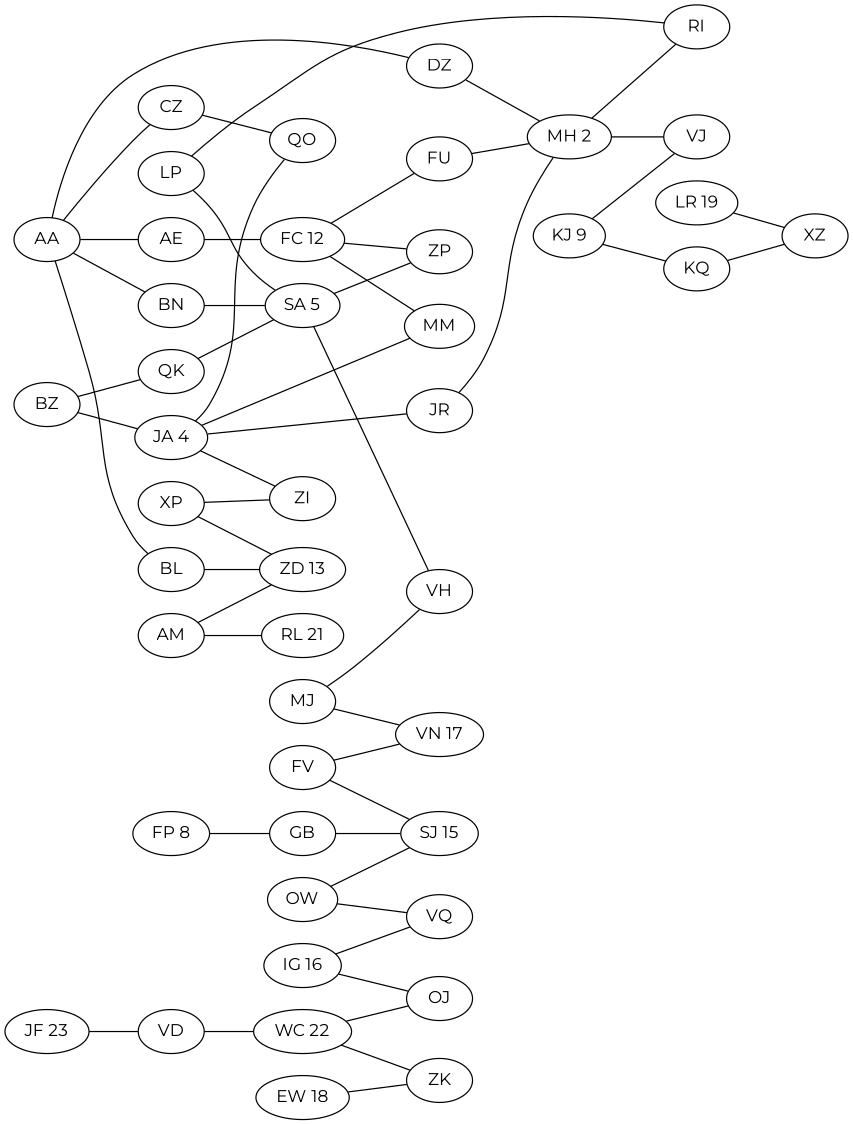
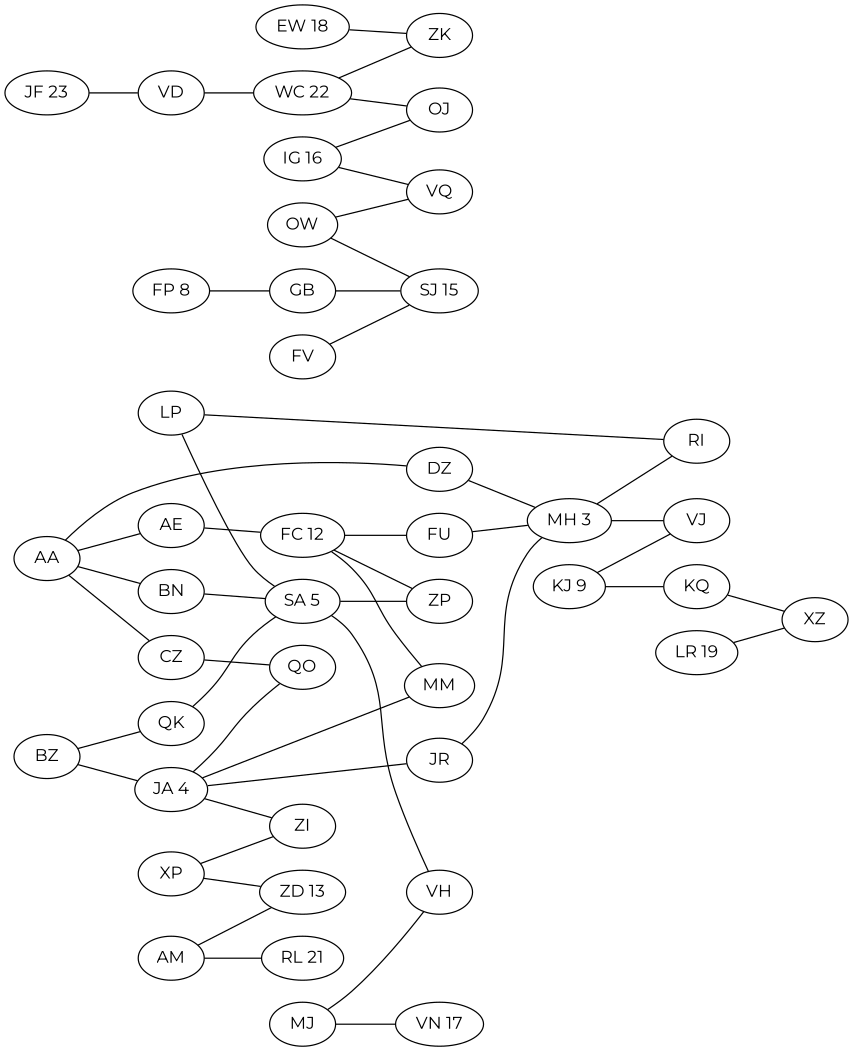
node "MH 2": label "MH 2" -> "MH 3"
node "BL": removed
edge "VN 17" -- "FV": removed
